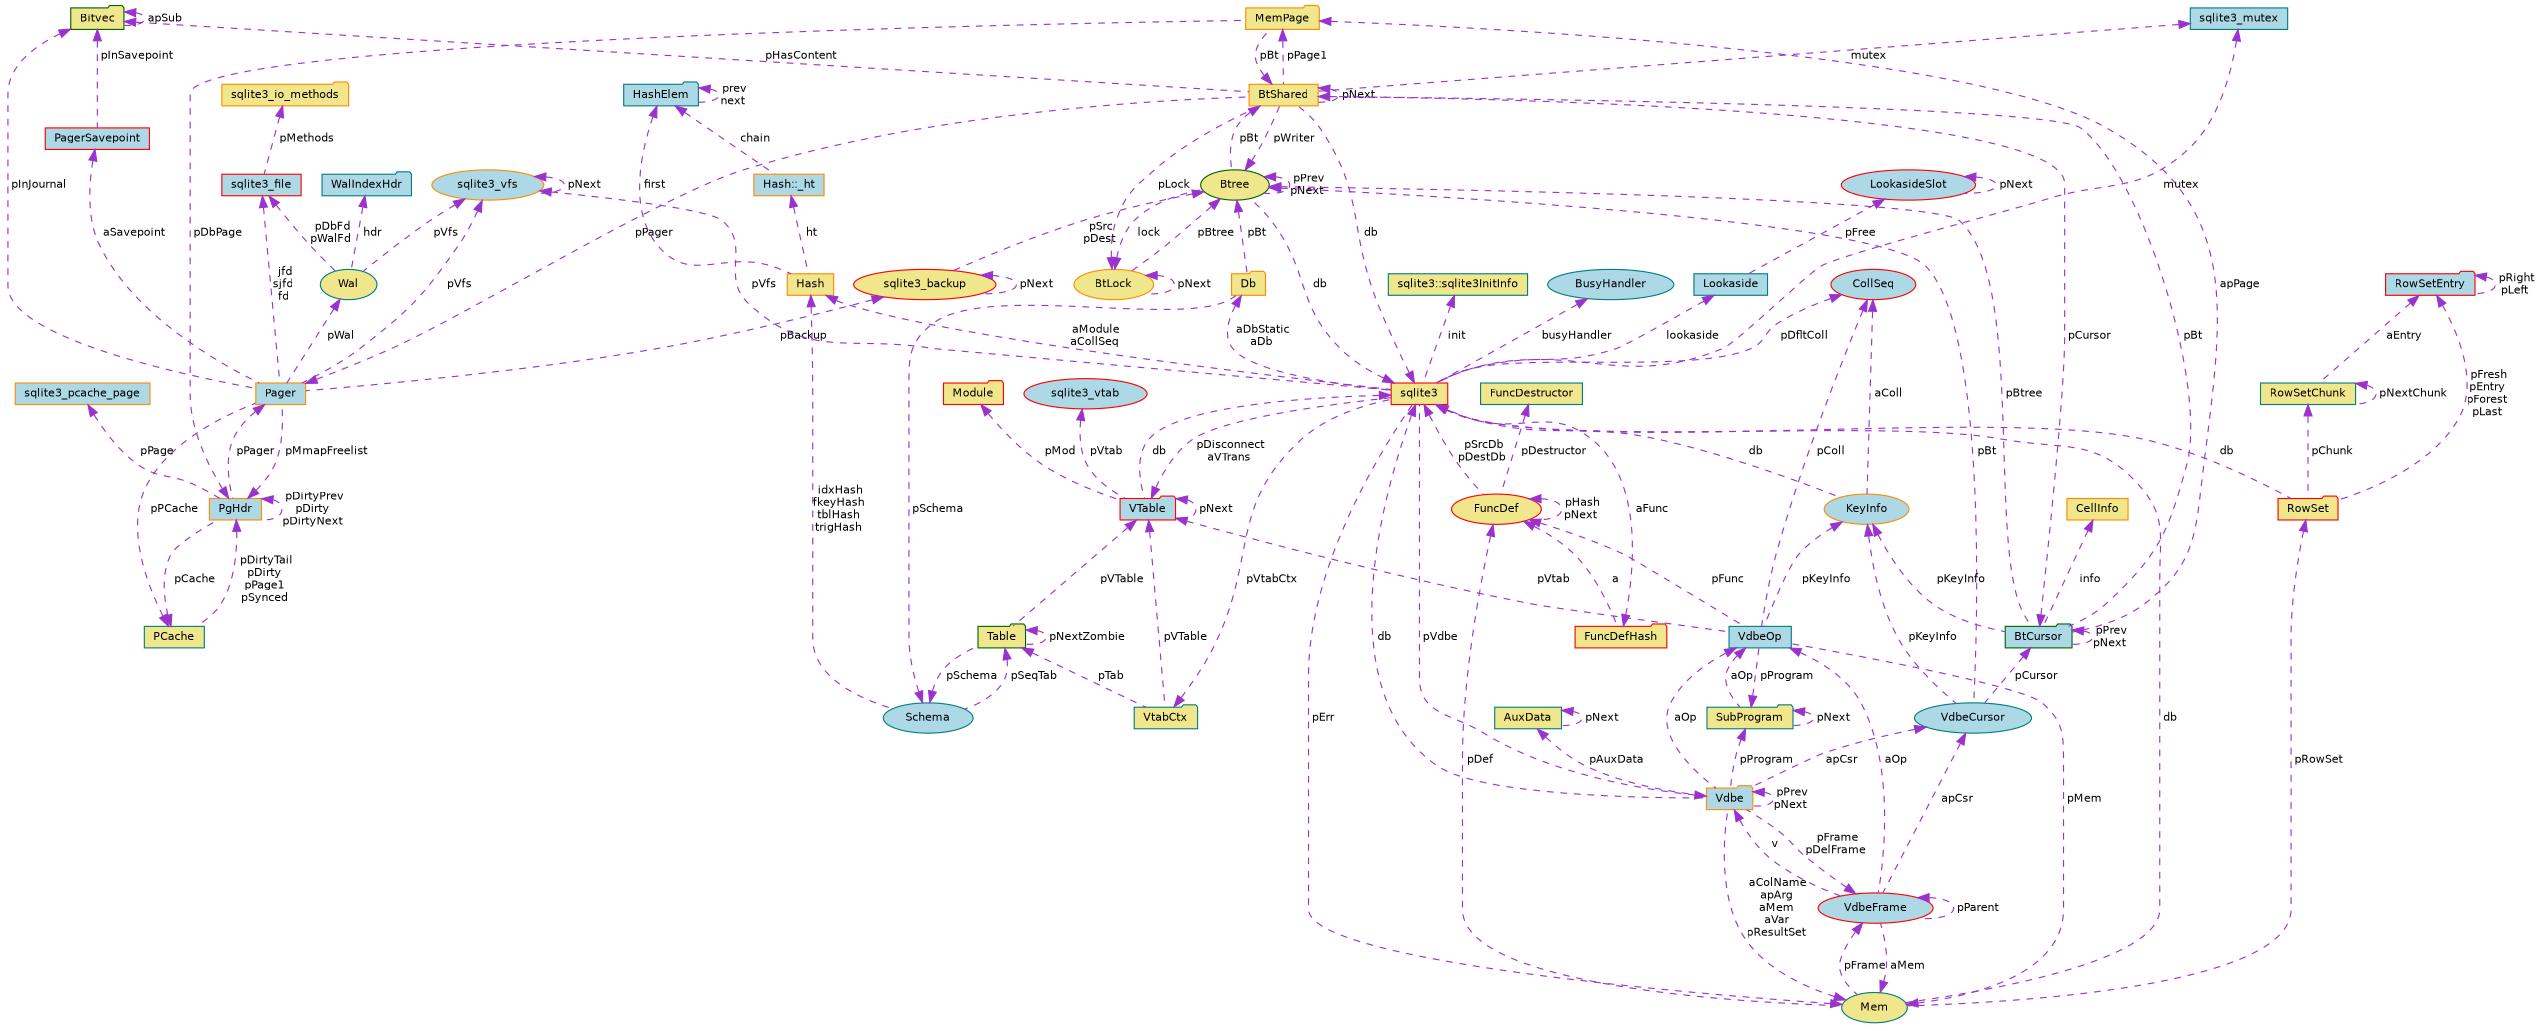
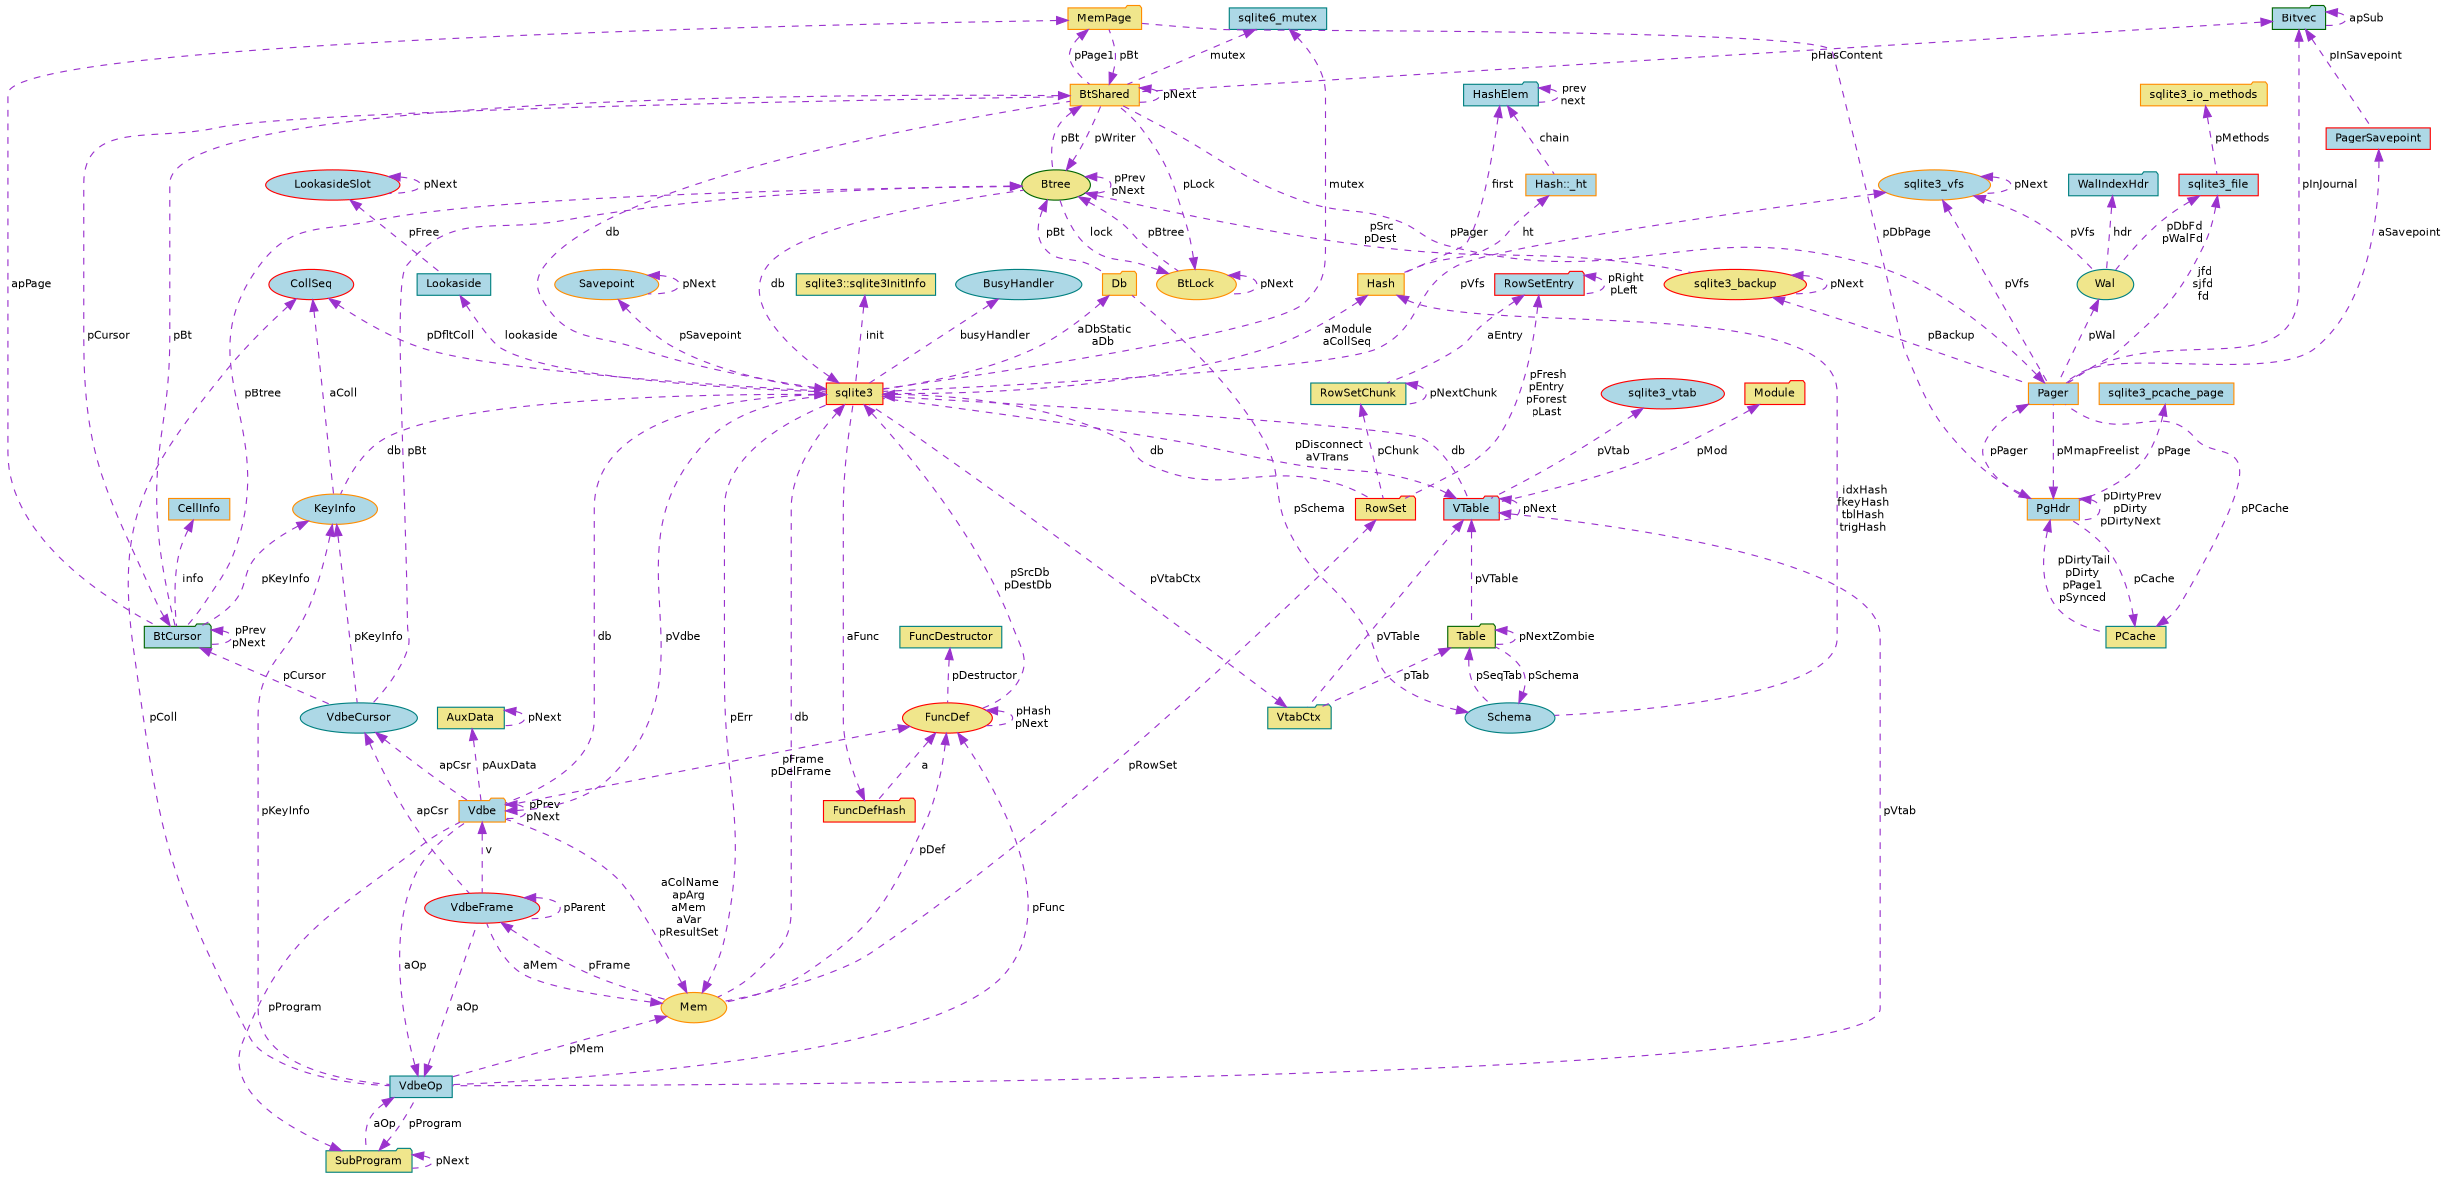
node "Bitvec": fillcolor khaki -> lightblue
node "sqlite3_mutex": label "sqlite3_mutex" -> "sqlite6_mutex"
node "Savepoint": added
node "CellInfo": fillcolor khaki -> lightblue
edge "Vdbe" -> "VdbeFrame": now "Vdbe" -> "FuncDef"
node "Mem": color teal -> darkorange
